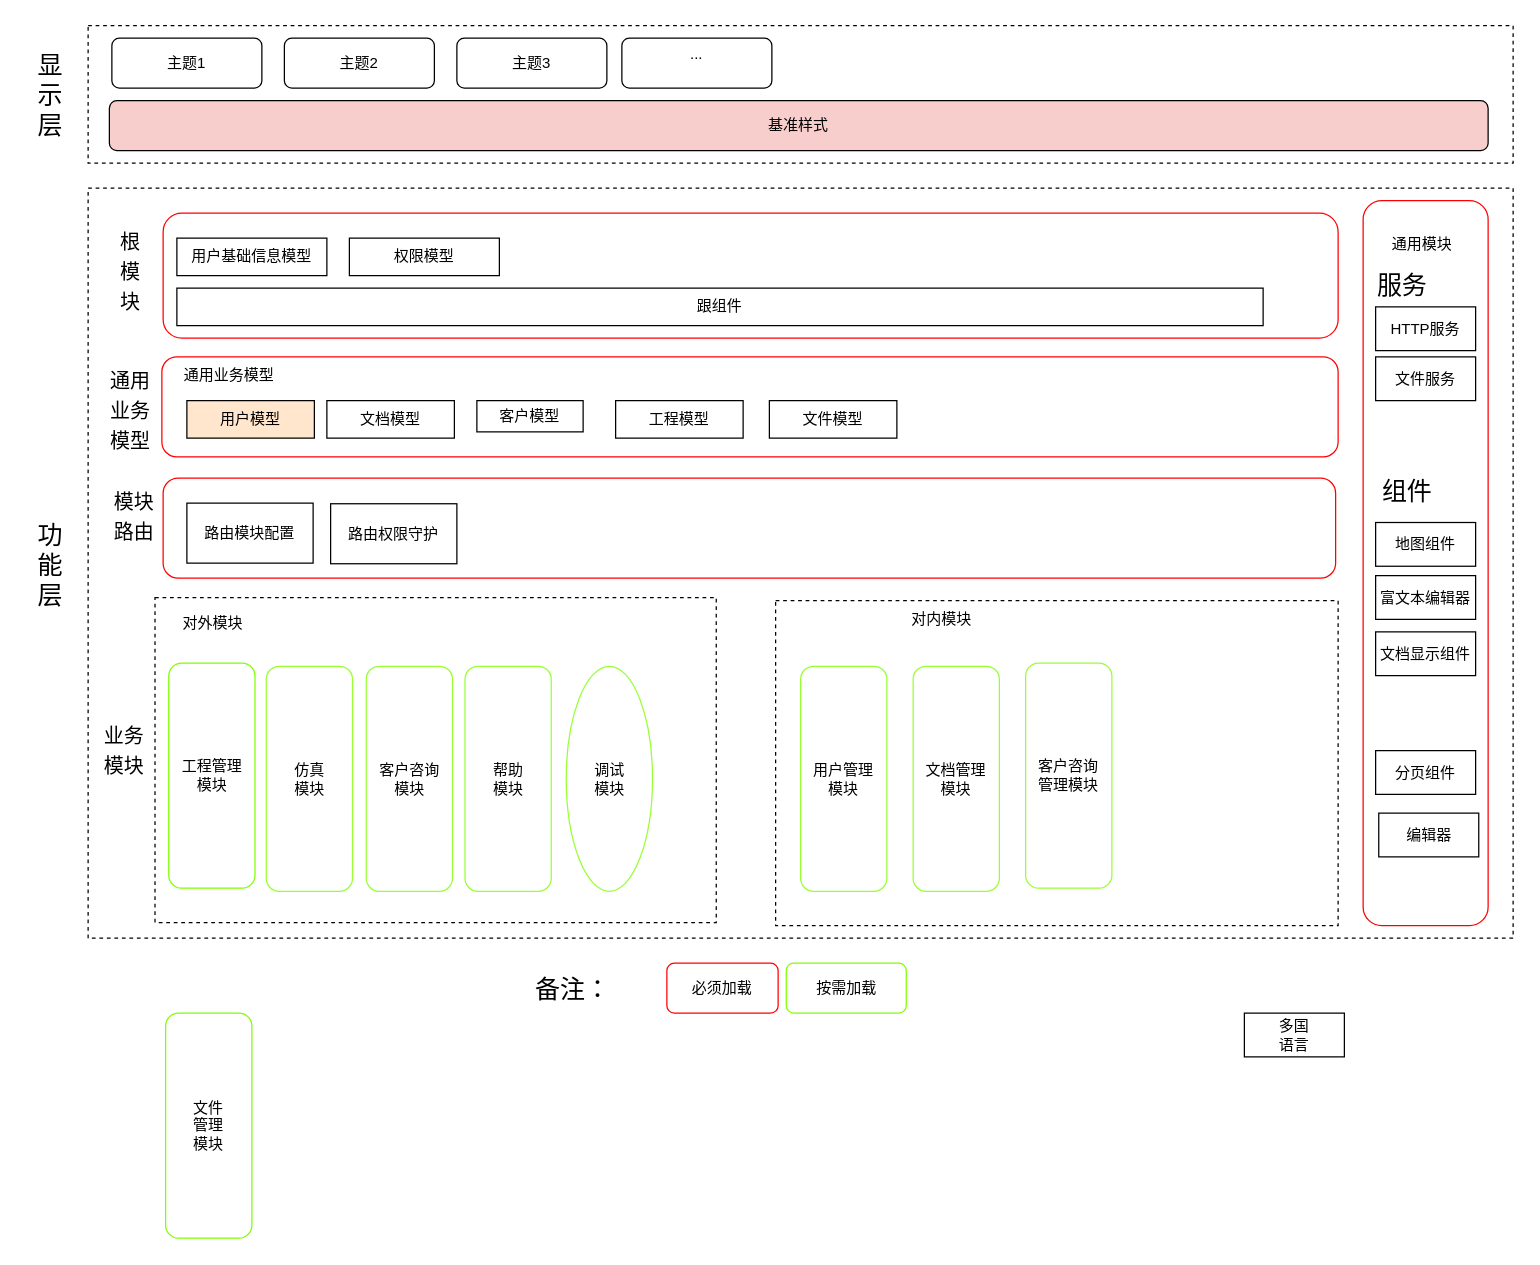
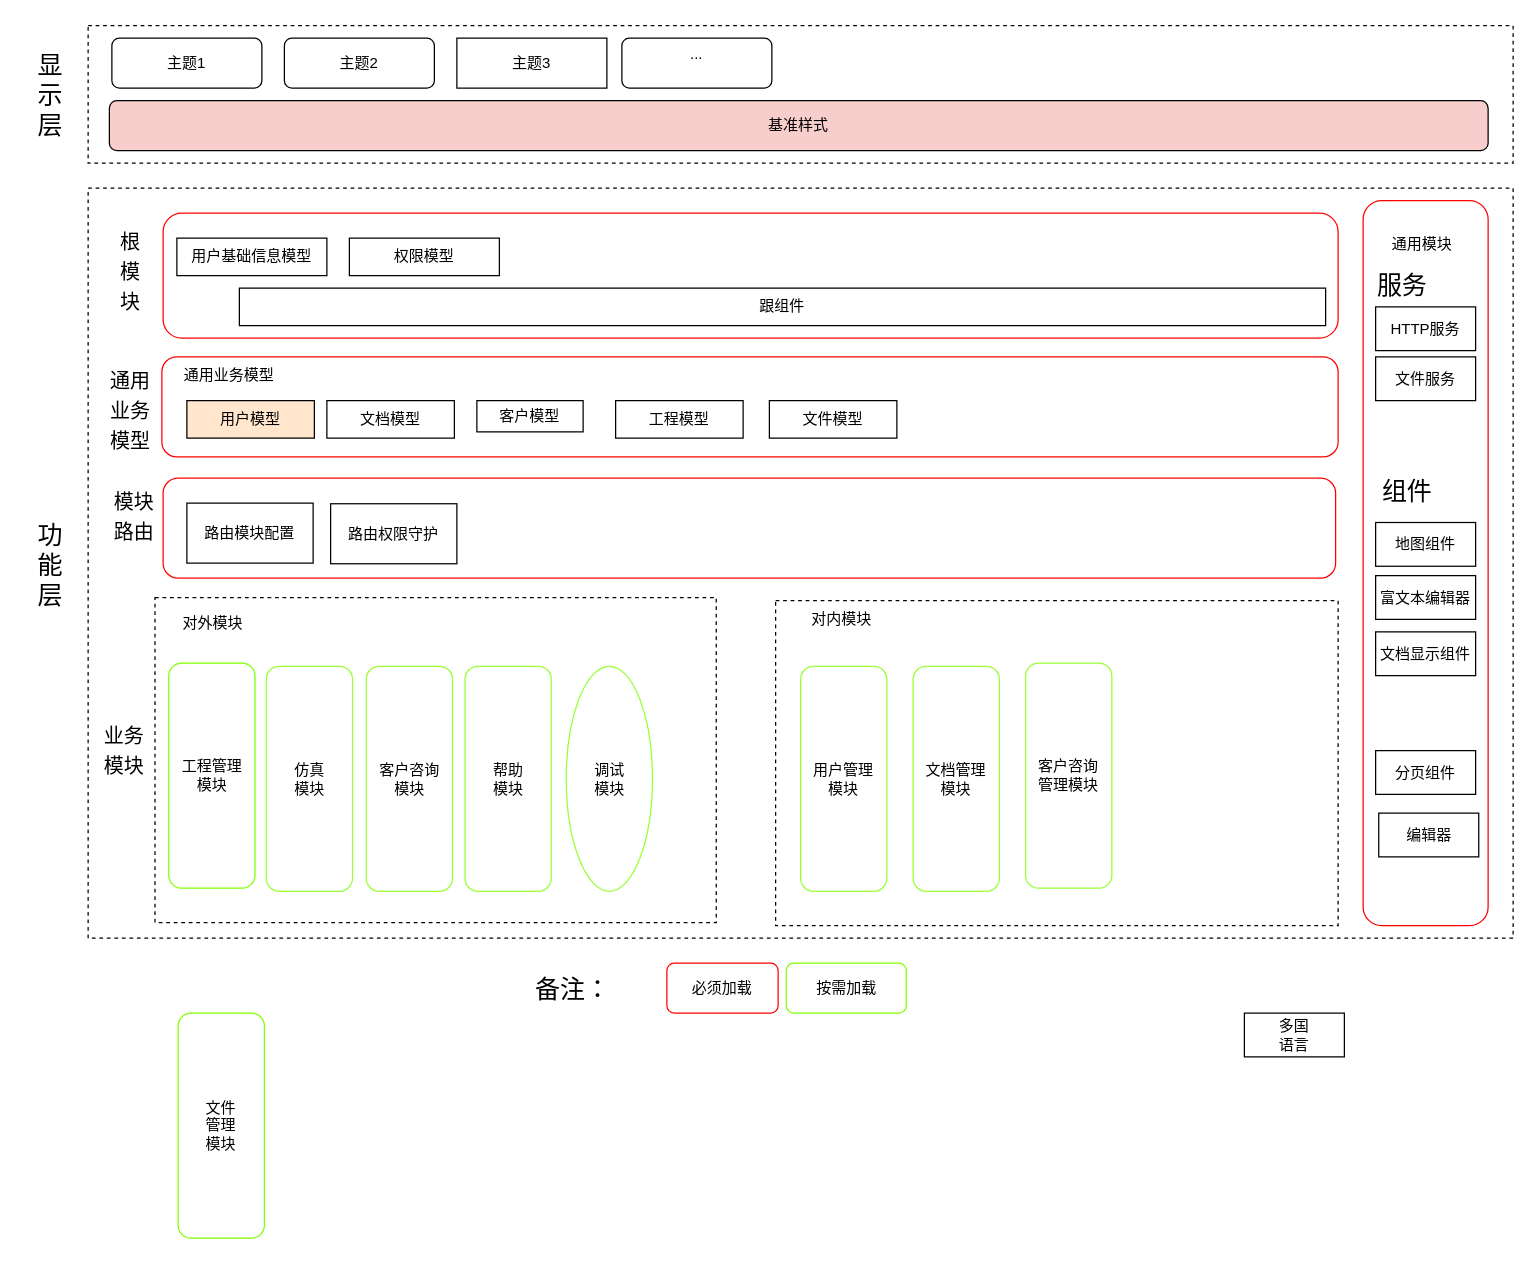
node "主题3": shape rounded rectangle -> rectangle
node "跟组件": moved (720, 307) -> (783, 307)
node "对内模块": moved (942, 619) -> (842, 619)
node "文件 管理 模块": moved (209, 1126) -> (221, 1126)
